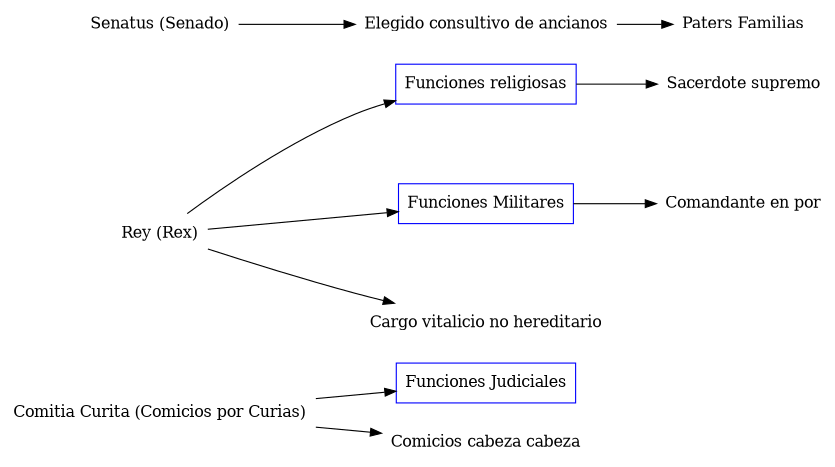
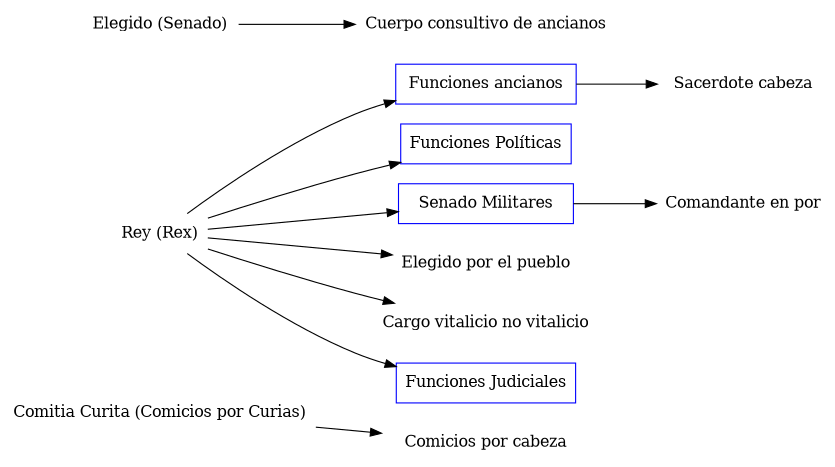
node "Senatus (Senado)": label "Senatus (Senado)" -> "Elegido (Senado)"
node "Elegido consultivo de ancianos": label "Elegido consultivo de ancianos" -> "Cuerpo consultivo de ancianos"
node "Paters Familias": removed
node "Funciones religiosas": label "Funciones religiosas" -> "Funciones ancianos"
node "Sacerdote supremo": label "Sacerdote supremo" -> "Sacerdote cabeza"
node "Funciones Políticas": added
node "Funciones Militares": label "Funciones Militares" -> "Senado Militares"
node "Elegido por el pueblo": added
node "Cargo vitalicio no hereditario": label "Cargo vitalicio no hereditario" -> "Cargo vitalicio no vitalicio"
edge "Comitia Curita (Comicios por Curias)" -> "Funciones Judiciales": now "Rey (Rex)" -> "Funciones Judiciales"
node "Comicios cabeza cabeza": label "Comicios cabeza cabeza" -> "Comicios por cabeza"
